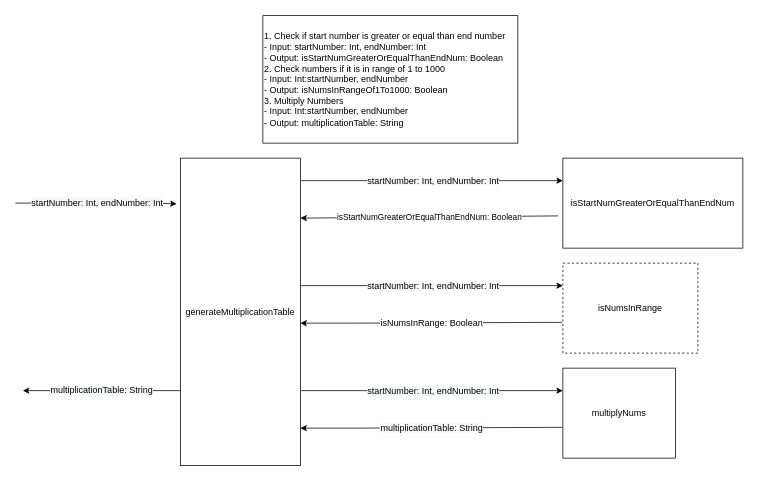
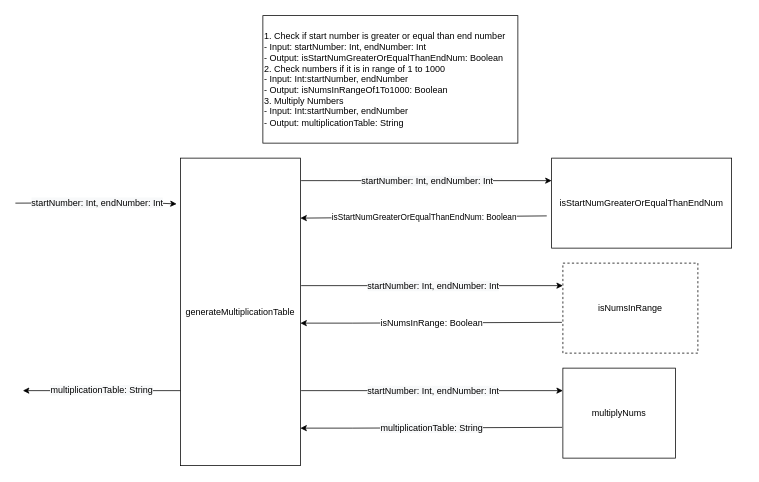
node "isStartNumGreaterOrEqualThanEndNum": moved (653, 203) -> (642, 203)
